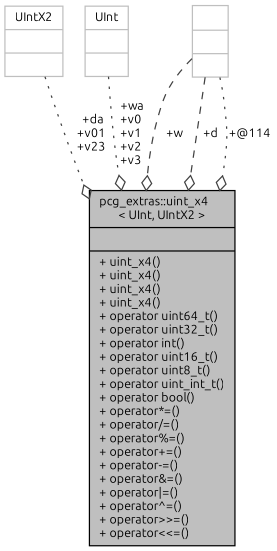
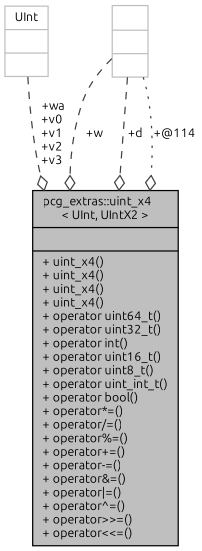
node "UIntX2": removed
edge "UInt" -> "pcg_extras::uint_x4": style dotted -> dashed
